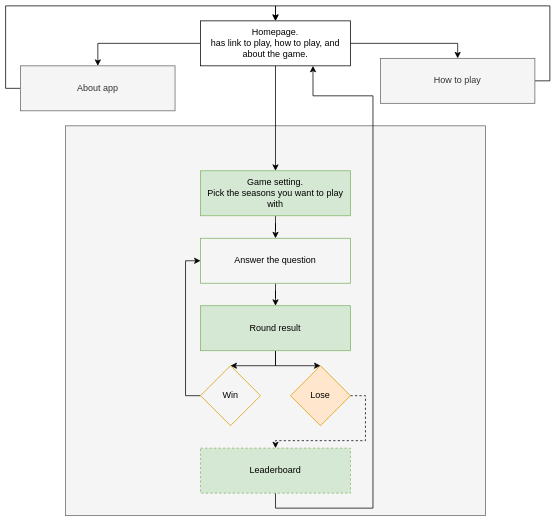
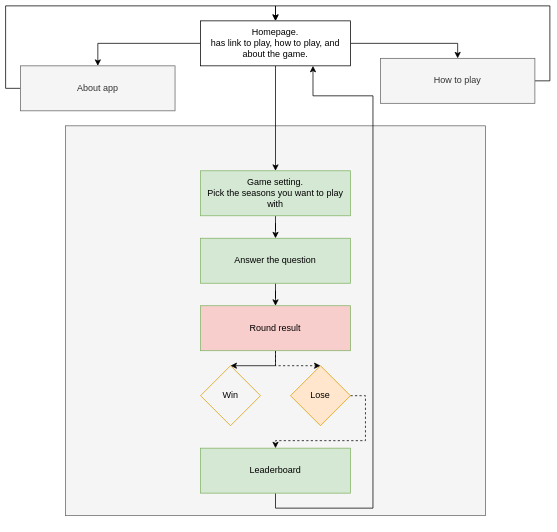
node "Answer the question": fillcolor #f5f5f5 -> #d5e8d4
node "Round result": fillcolor #d5e8d4 -> #f8cecc
edge "Win" -> "Answer the question": removed
edge "Round result" -> "Lose": style solid -> dashed
node "Leaderboard": style dashed -> solid
